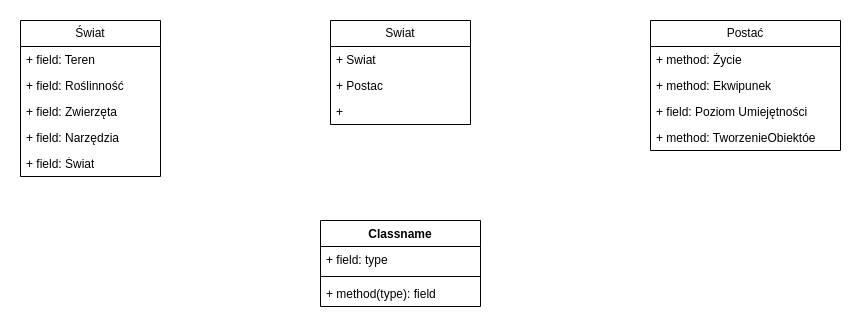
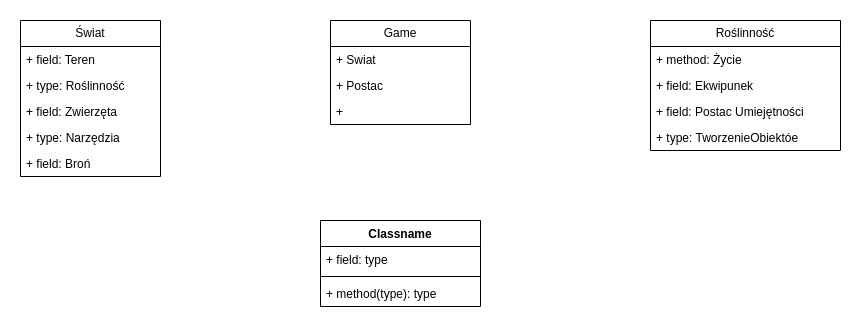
node "Swiat": label "Swiat" -> "Game"
node "Postać": label "Postać" -> "Roślinność"
node "+ field: Roślinność": label "+ field: Roślinność" -> "+ type: Roślinność"
node "+ method: Ekwipunek": label "+ method: Ekwipunek" -> "+ field: Ekwipunek"
node "+ field: Poziom Umiejętności": label "+ field: Poziom Umiejętności" -> "+ field: Postac Umiejętności"
node "+ field: Narzędzia": label "+ field: Narzędzia" -> "+ type: Narzędzia"
node "+ method: TworzenieObiektóe": label "+ method: TworzenieObiektóe" -> "+ type: TworzenieObiektóe"
node "+ field: Świat": label "+ field: Świat" -> "+ field: Broń"
node "+ method(type): field": label "+ method(type): field" -> "+ method(type): type"
